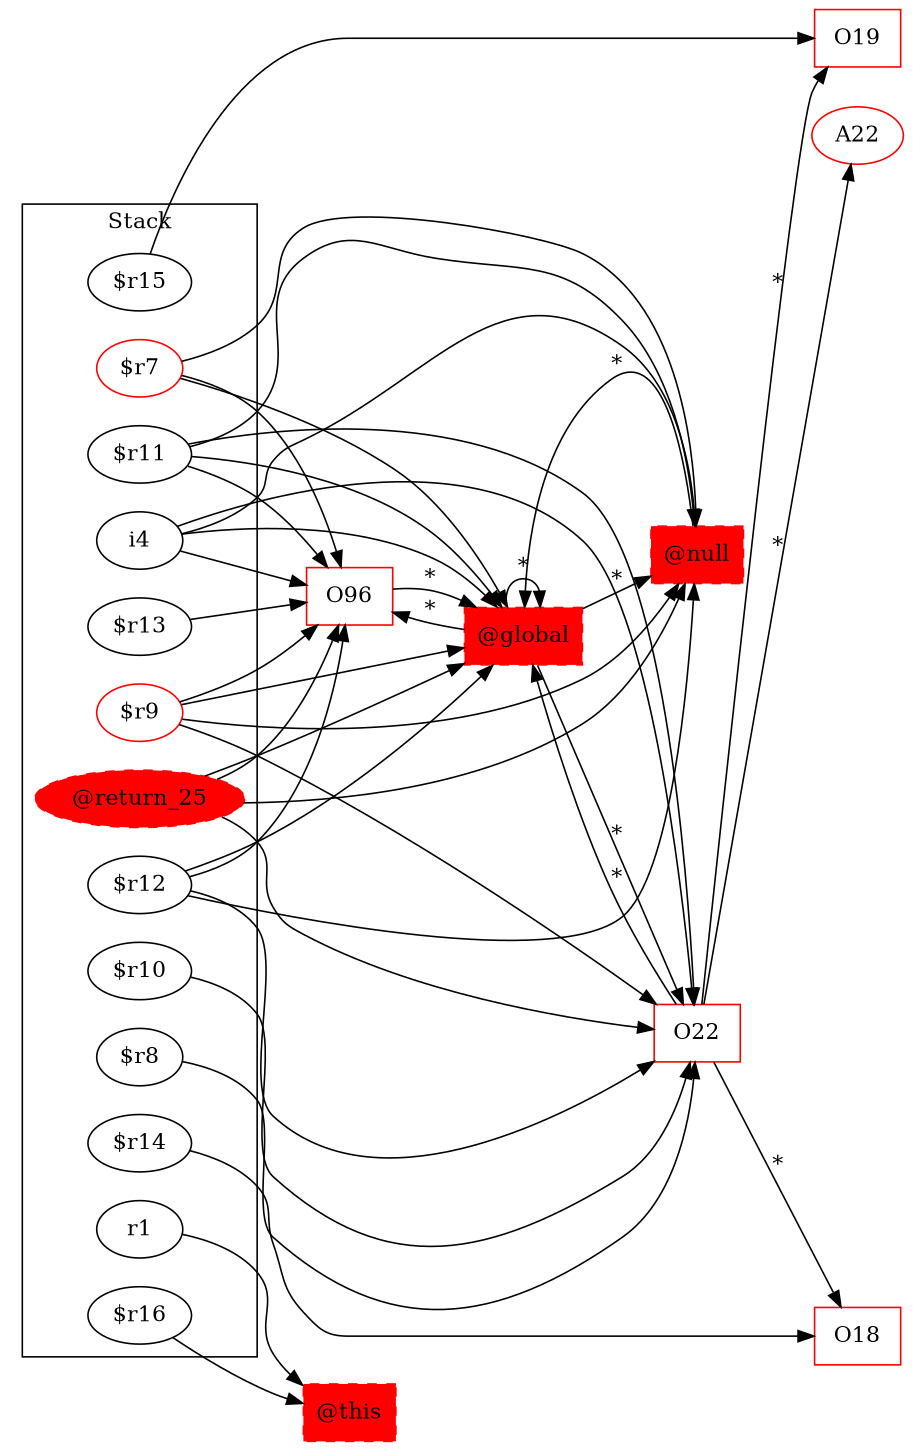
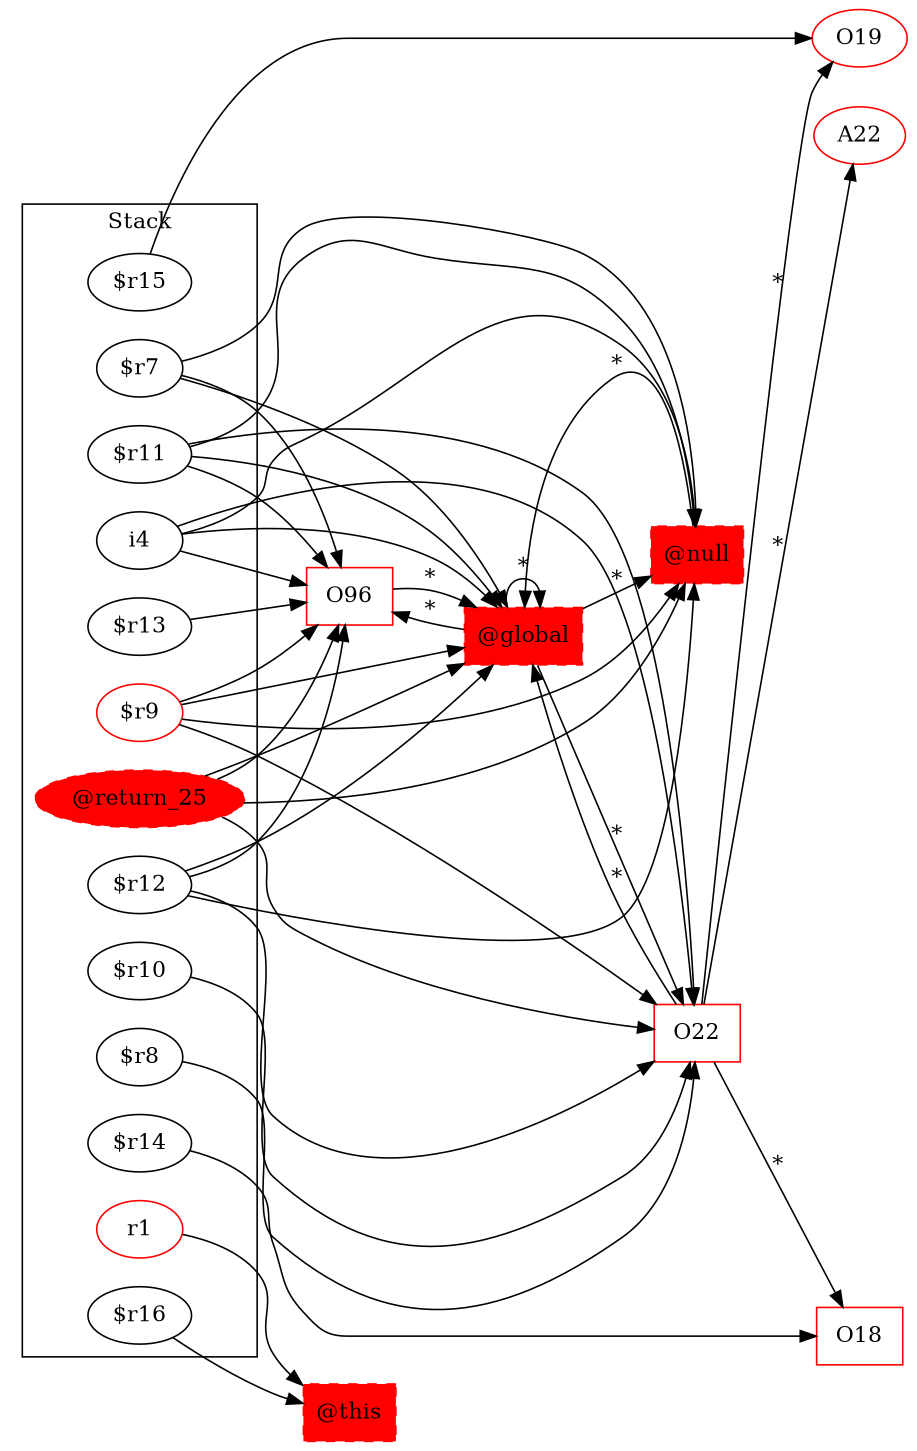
node "O19": shape box -> ellipse
node "$r7": color red -> black
node "r1": color black -> red
